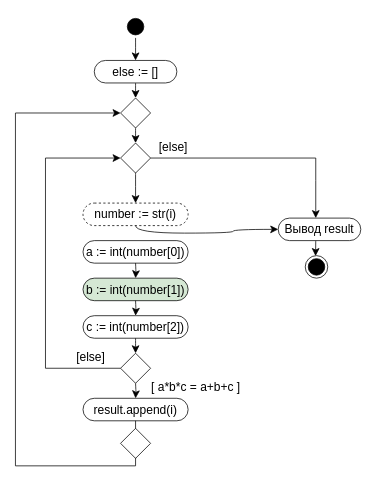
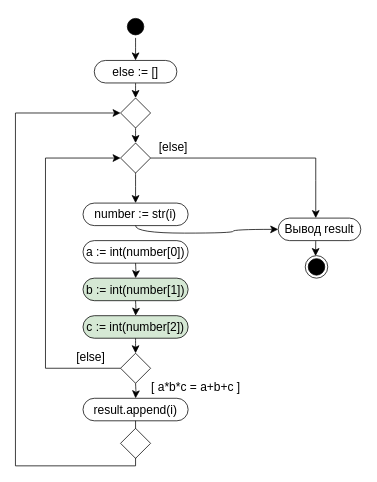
node "number := str(i)": style dashed -> solid
node "c := int(number[2])": fillcolor #ffffff -> #d5e8d4
